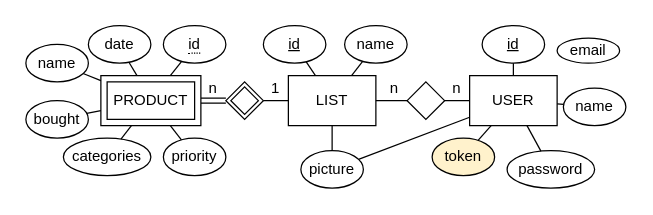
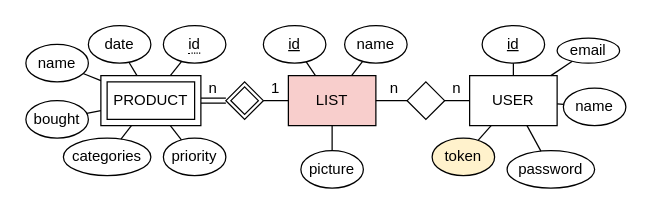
node "LIST": fillcolor #ffffff -> #f8cecc
edge "USER" -- "picture": now "USER" -- "email"
